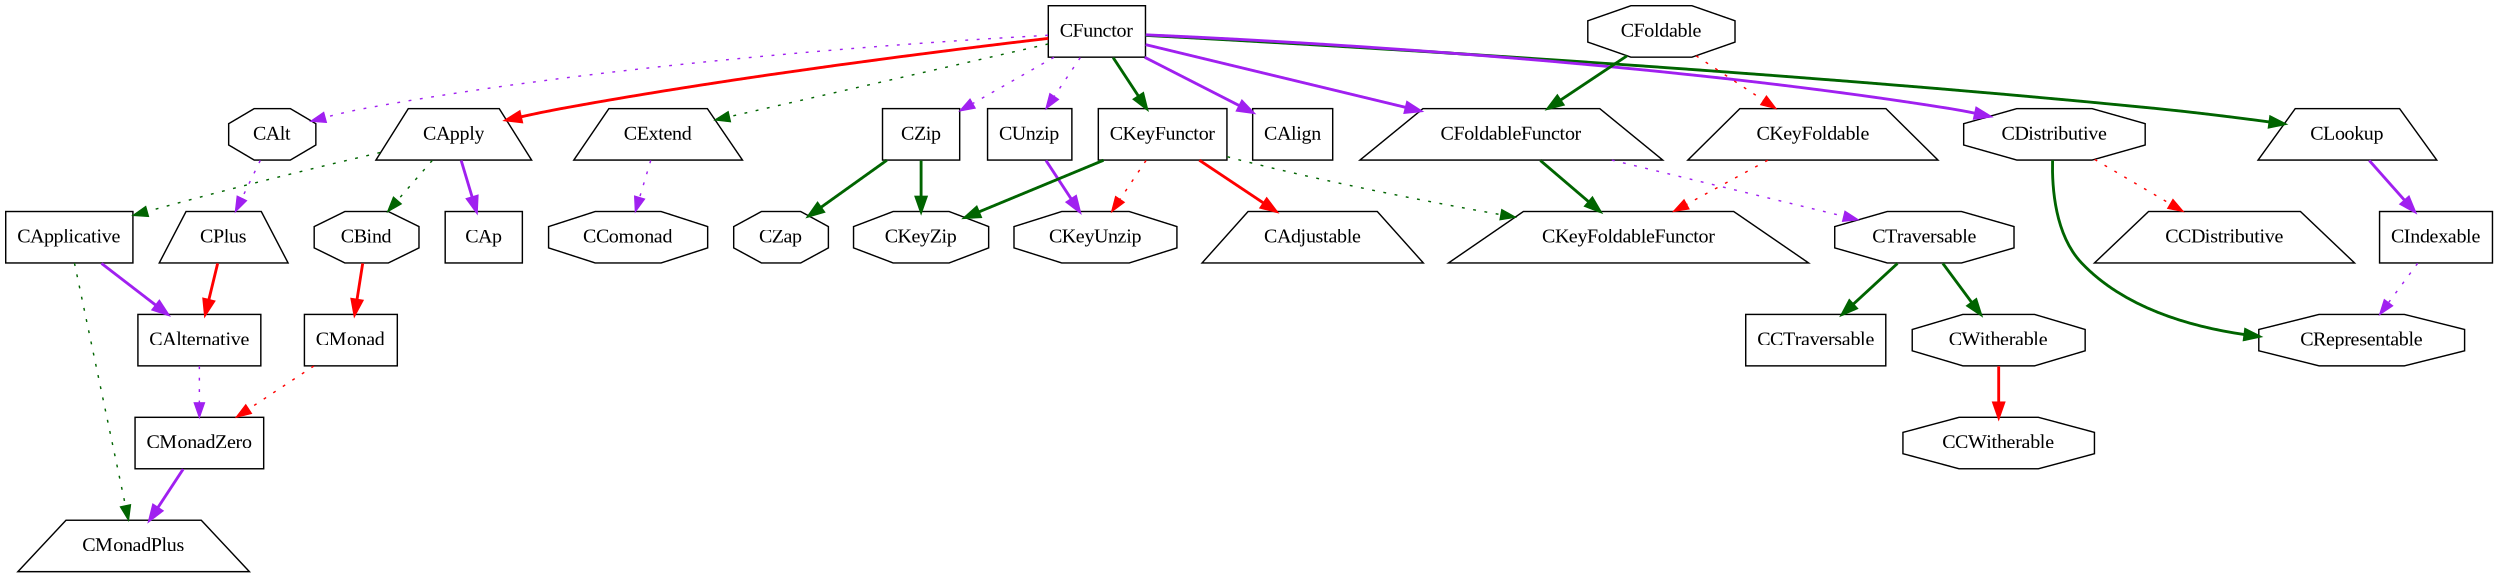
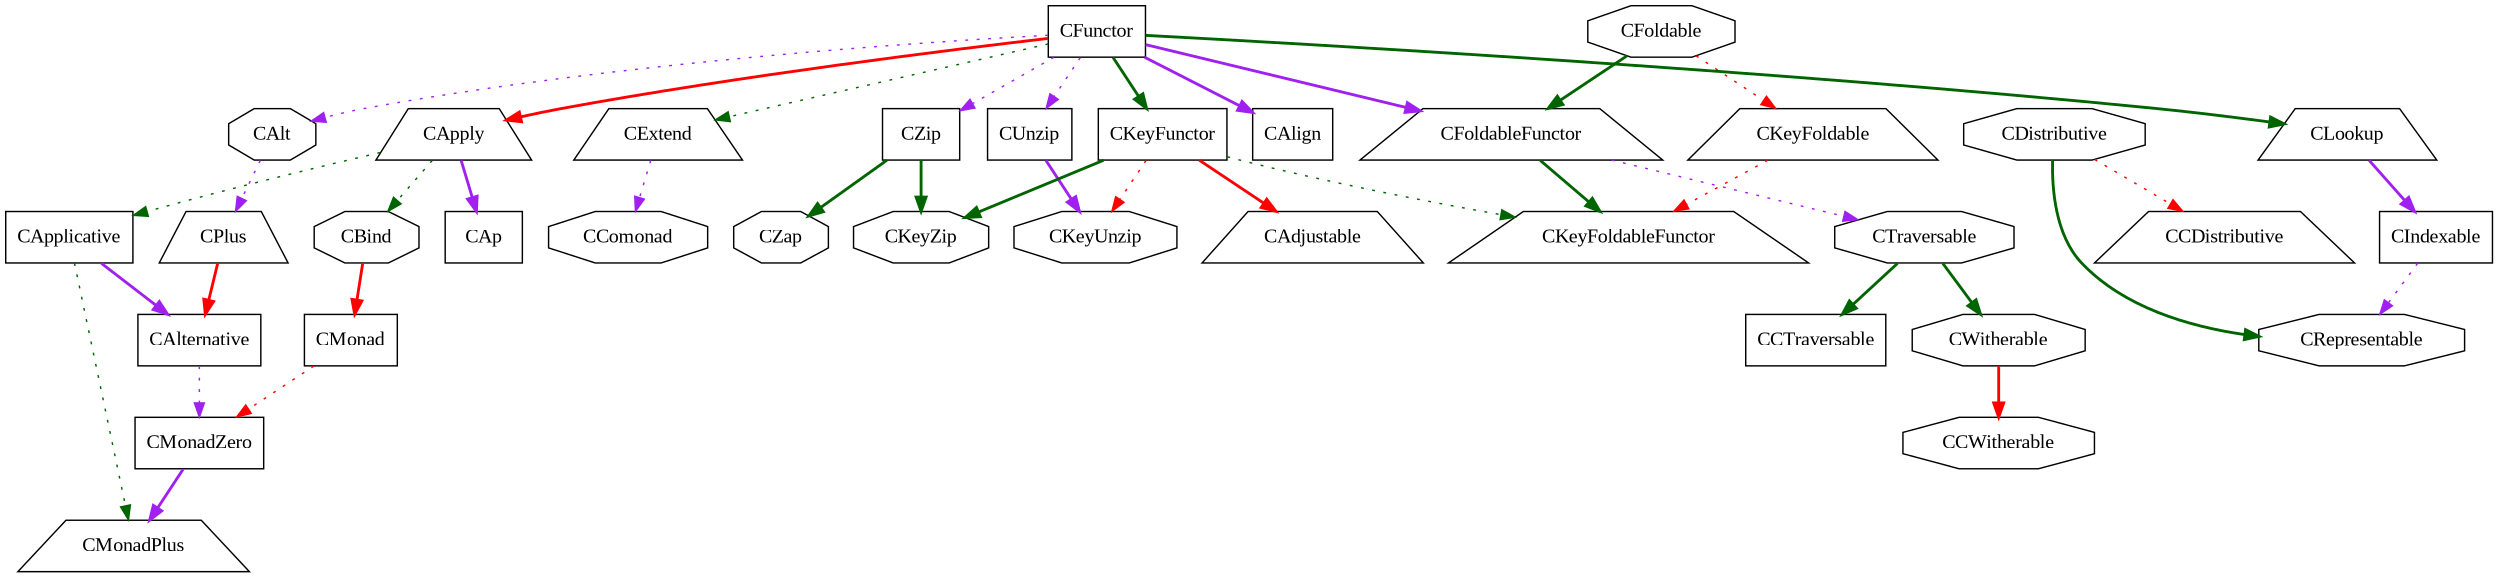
edge "CFunctor" -> "CDistributive": removed
